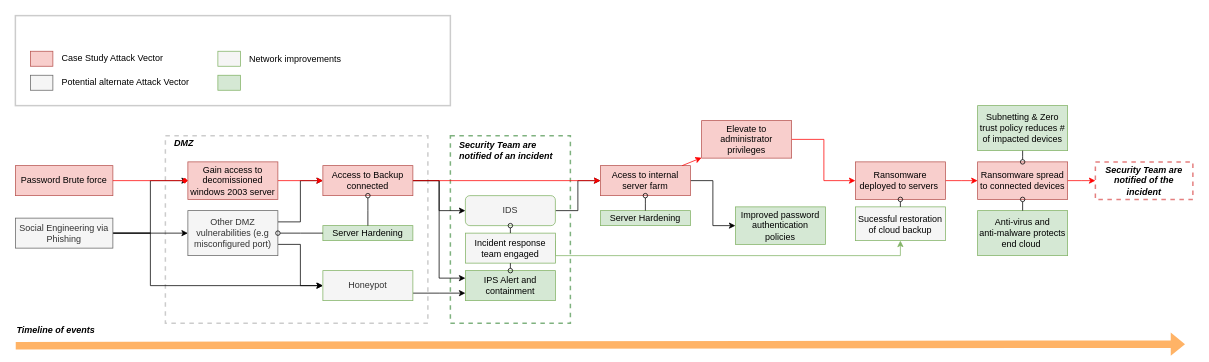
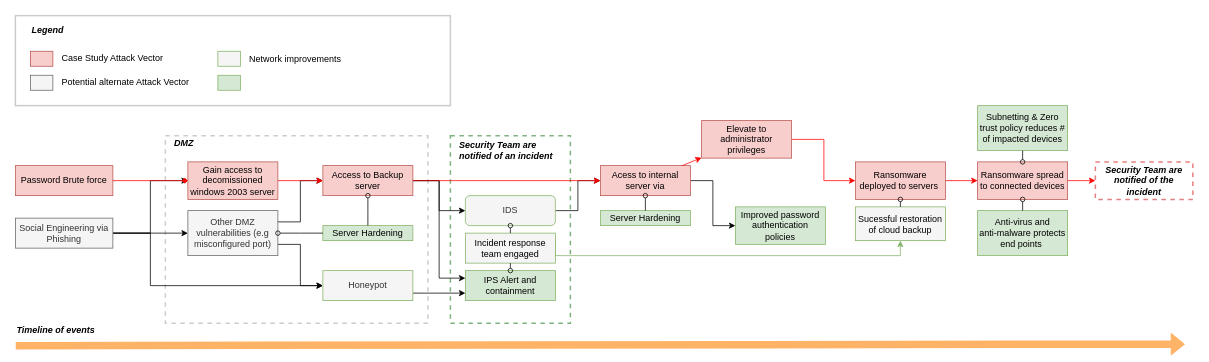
node "Legend": added
node "Access to Backup connected": label "Access to Backup connected" -> "Access to Backup server"
node "Acess to internal server farm": label "Acess to internal server farm" -> "Acess to internal server via"
node "Anti-virus and anti-malware protects end cloud": label "Anti-virus and anti-malware protects end cloud" -> "Anti-virus and anti-malware protects end points"
